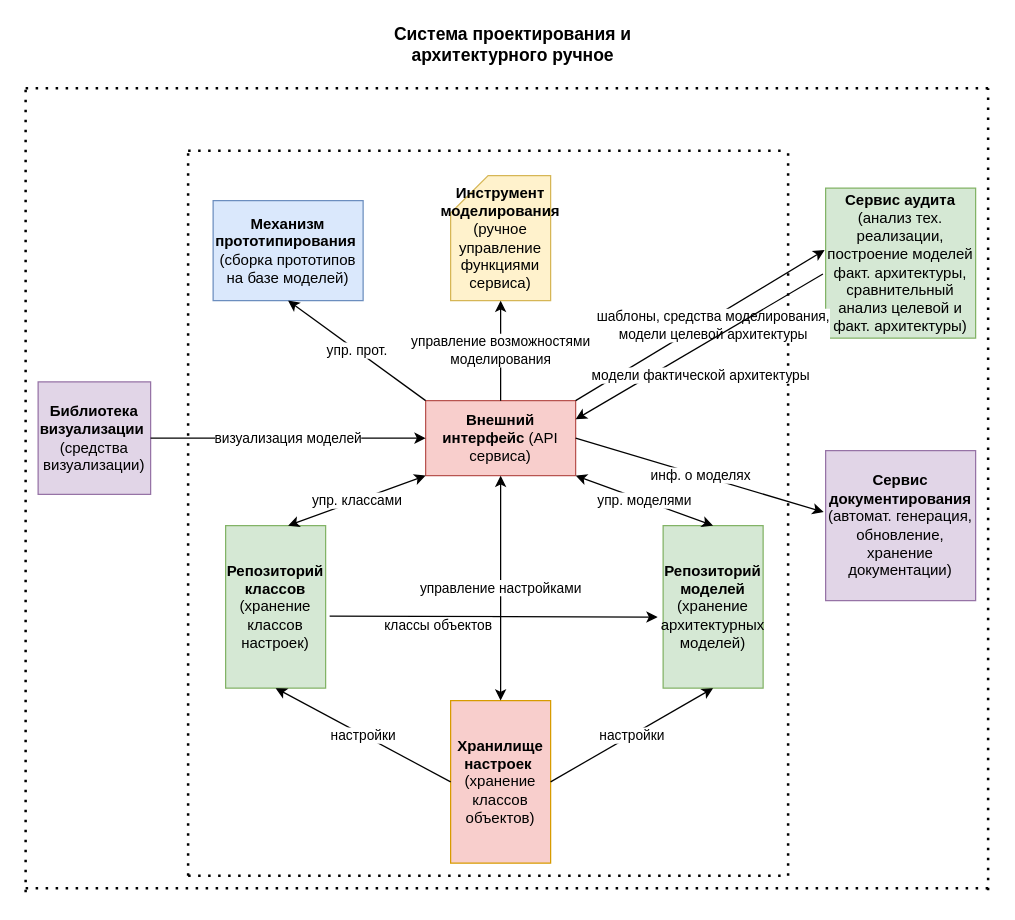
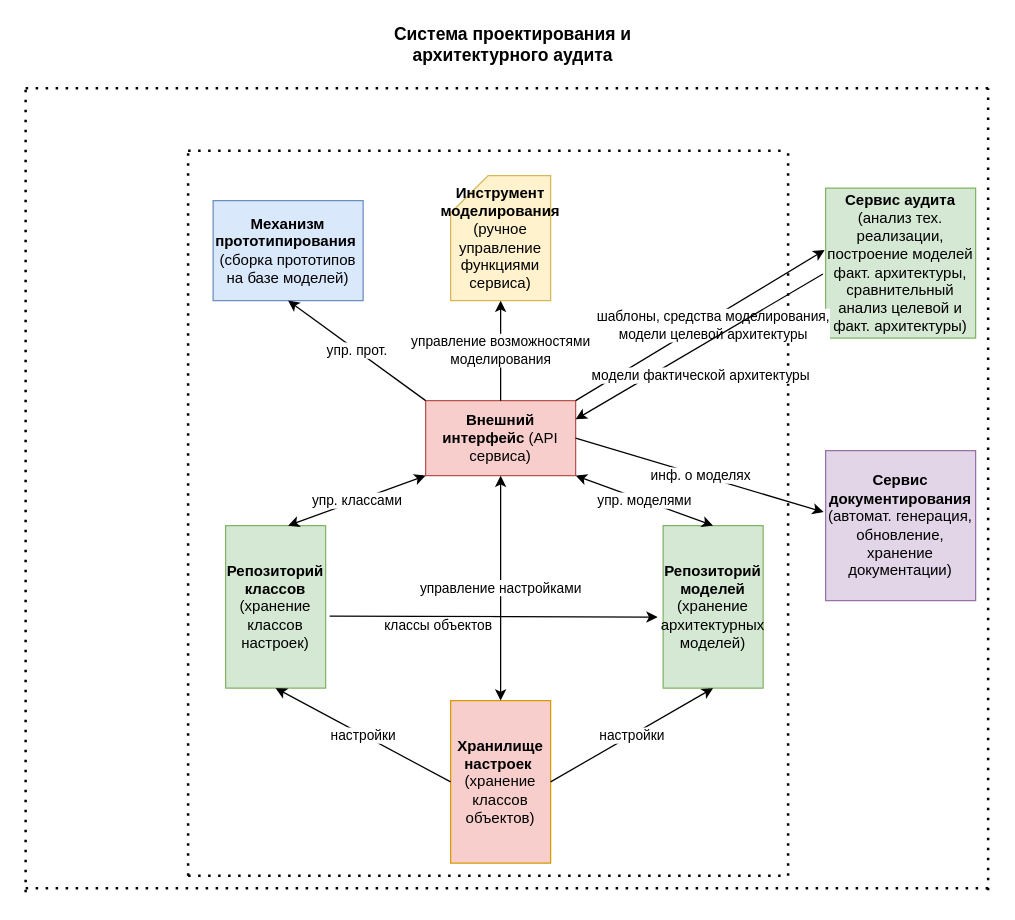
node "Система проектирования и архитектурного ручное": label "Система проектирования и архитектурного ручное" -> "Система проектирования и архитектурного аудита"
node "Библиотека визуализации (средства визуализации)": removed
edge "Библиотека визуализации (средства визуализации)" -> "Внешний интерфейс (API сервиса)": removed, label "визуализация моделей"
